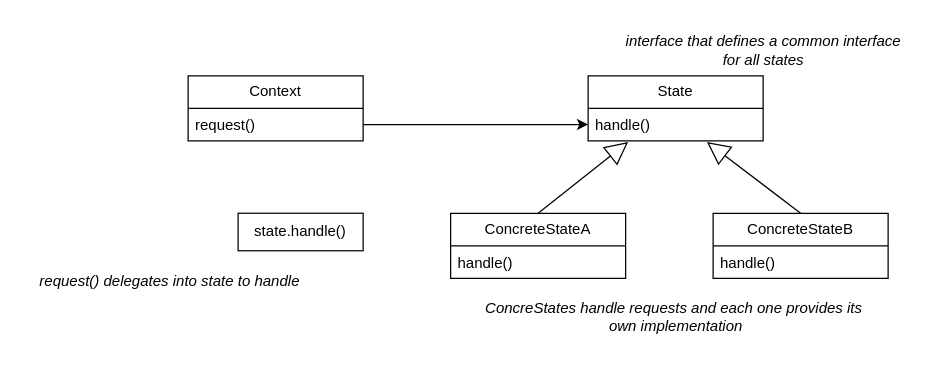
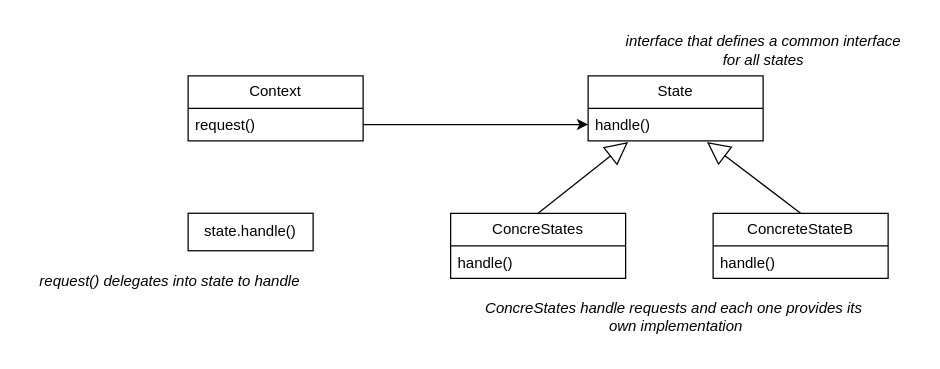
node "ConcreteStateA": label "ConcreteStateA" -> "ConcreStates"
node "state.handle()": moved (301, 232) -> (251, 232)
